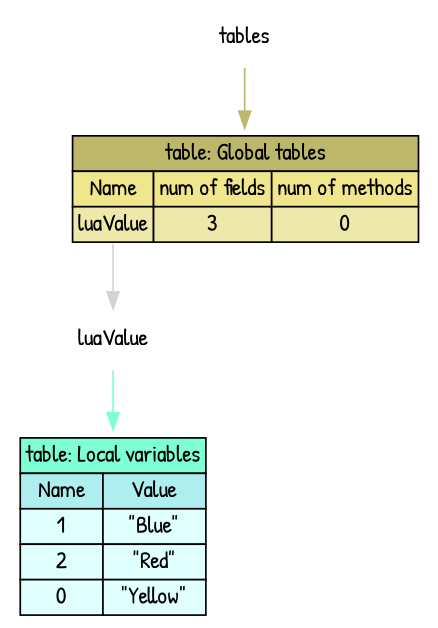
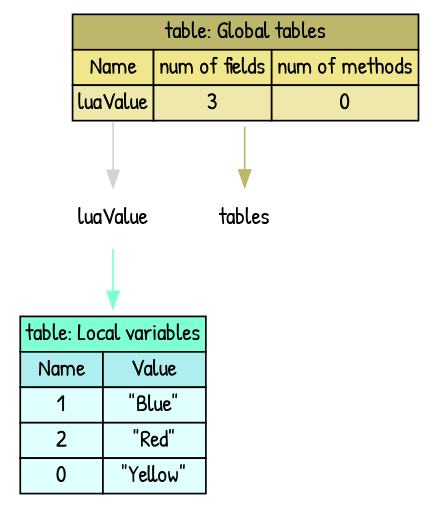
edge "tables" -> "table: Global tables": reversed
